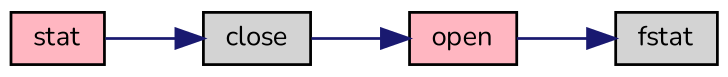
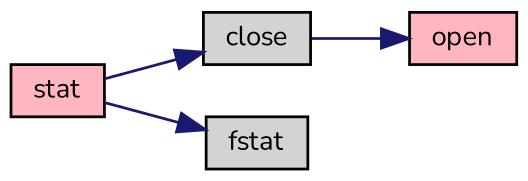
edge "open" -> "fstat": now "stat" -> "fstat"
